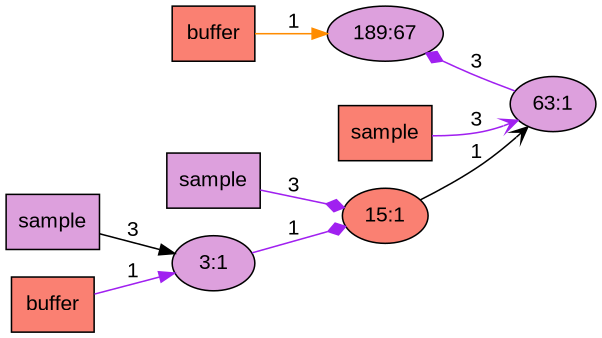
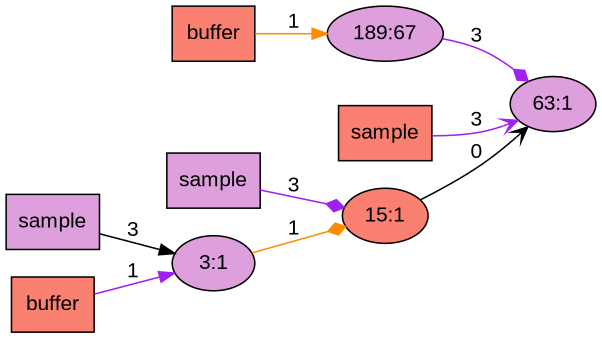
edge "63:1" -> "189:67": reversed
edge "15:1" -> "63:1": label "1" -> "0"
edge "3:1" -> "15:1": color purple -> darkorange
